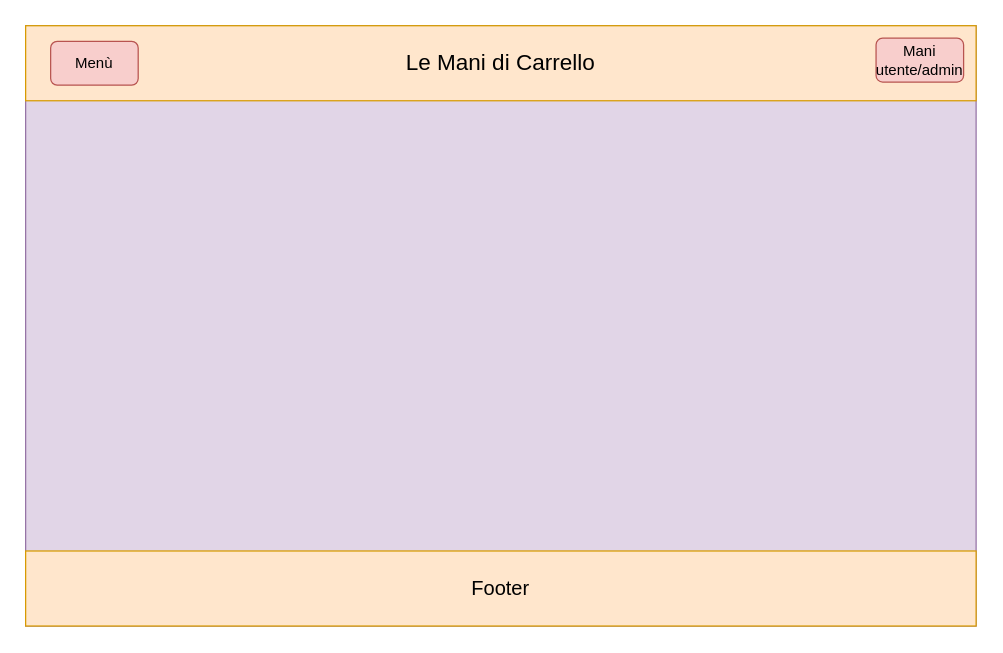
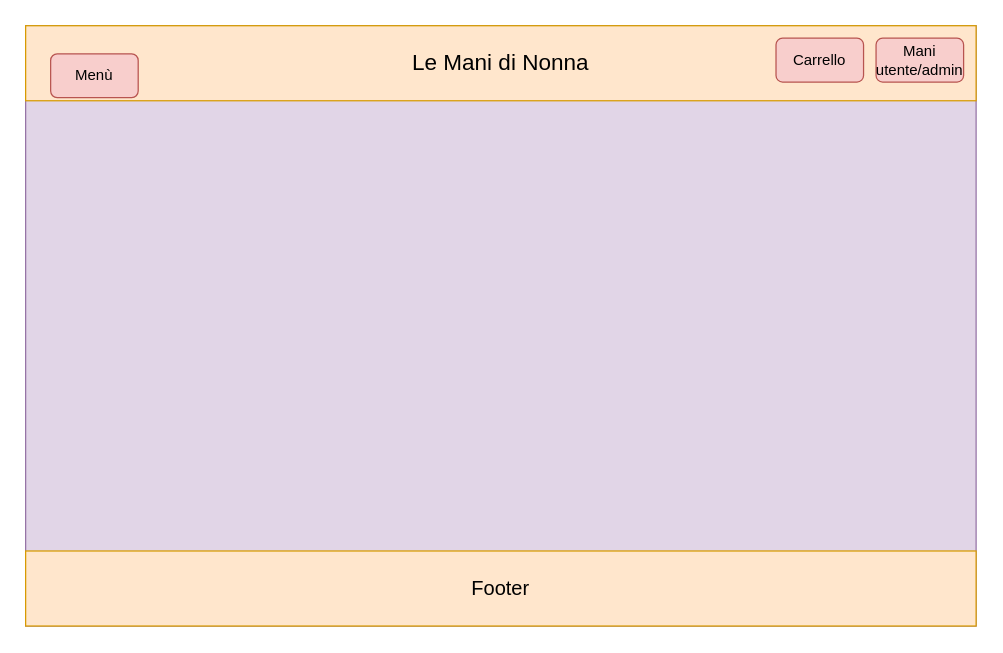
node "Carrello": added
node "Menù": moved (94, 63) -> (94, 76)
node "Le Mani di Carrello": label "Le Mani di Carrello" -> "Le Mani di Nonna"
